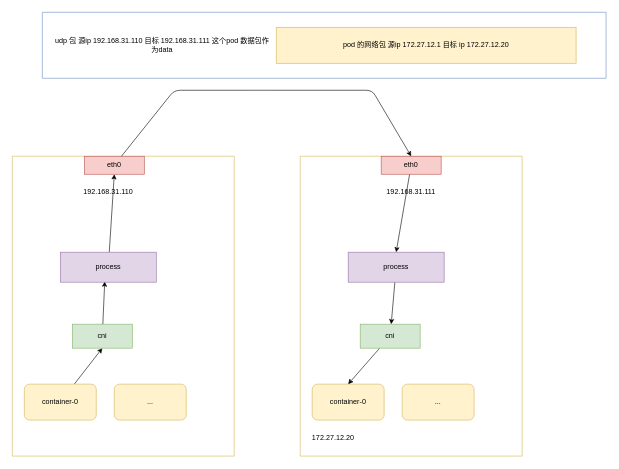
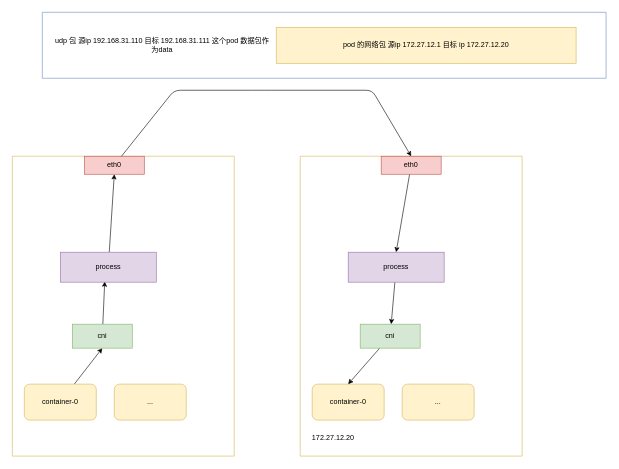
node "192.168.31.110": removed
node "192.168.31.111": removed
